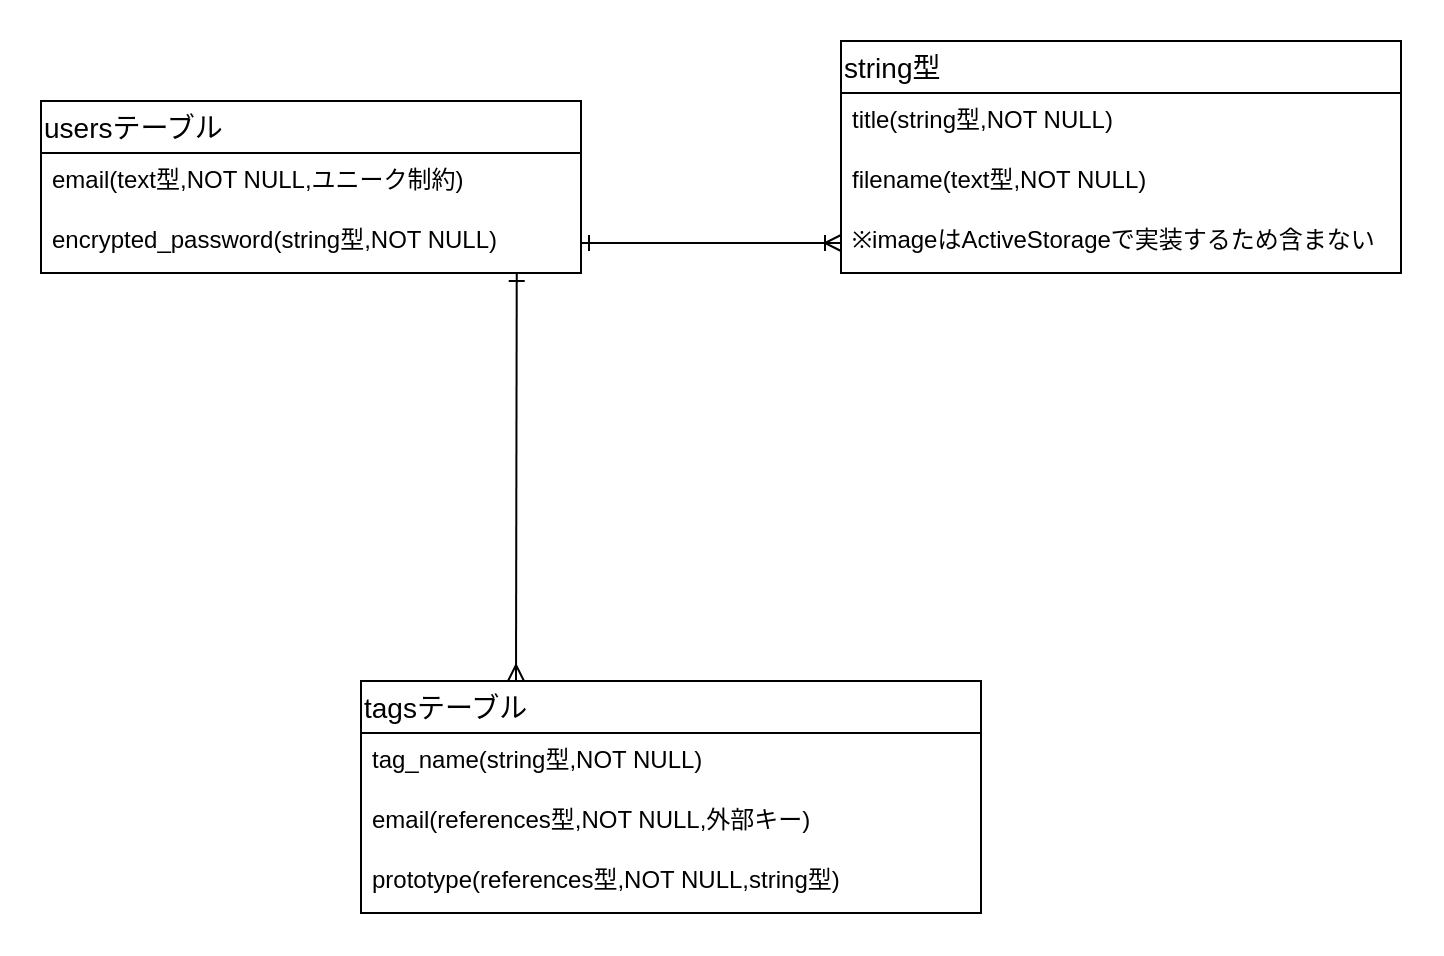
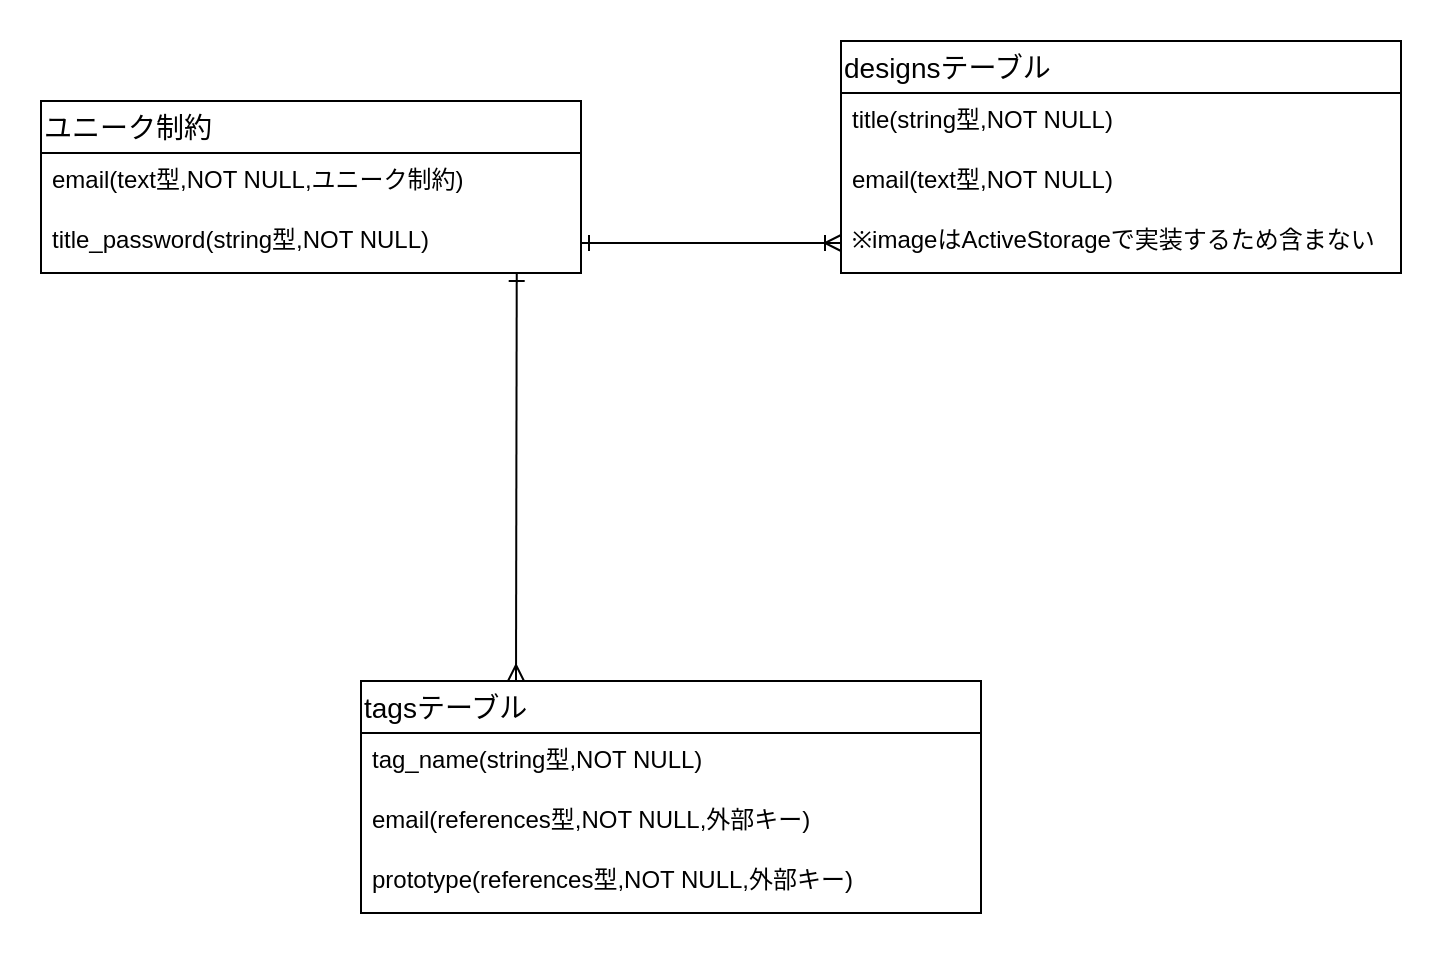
node "string型": label "string型" -> "designsテーブル"
node "usersテーブル": label "usersテーブル" -> "ユニーク制約"
node "filename(text型,NOT NULL)": label "filename(text型,NOT NULL)" -> "email(text型,NOT NULL)"
node "encrypted_password(string型,NOT NULL)": label "encrypted_password(string型,NOT NULL)" -> "title_password(string型,NOT NULL)"
node "prototype(references型,NOT NULL,string型)": label "prototype(references型,NOT NULL,string型)" -> "prototype(references型,NOT NULL,外部キー)"
